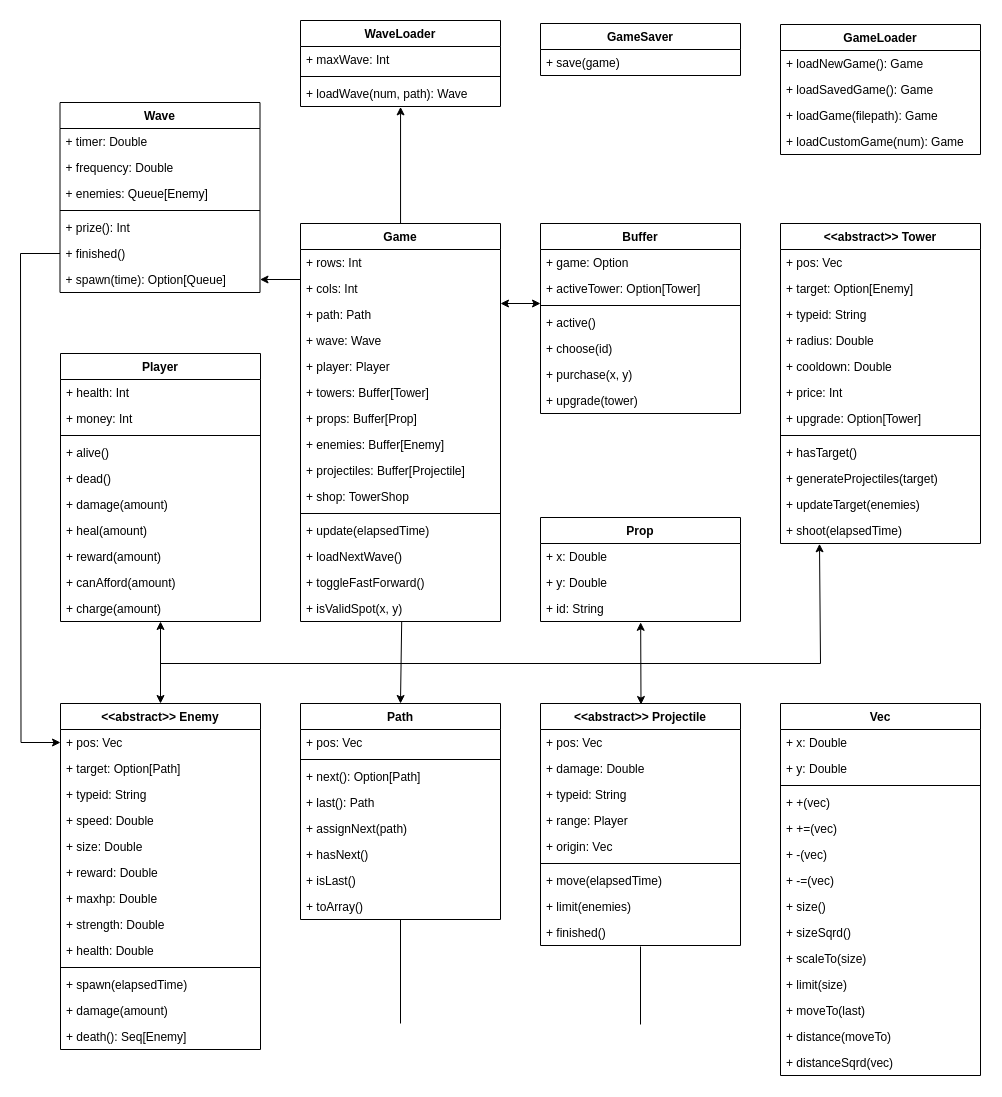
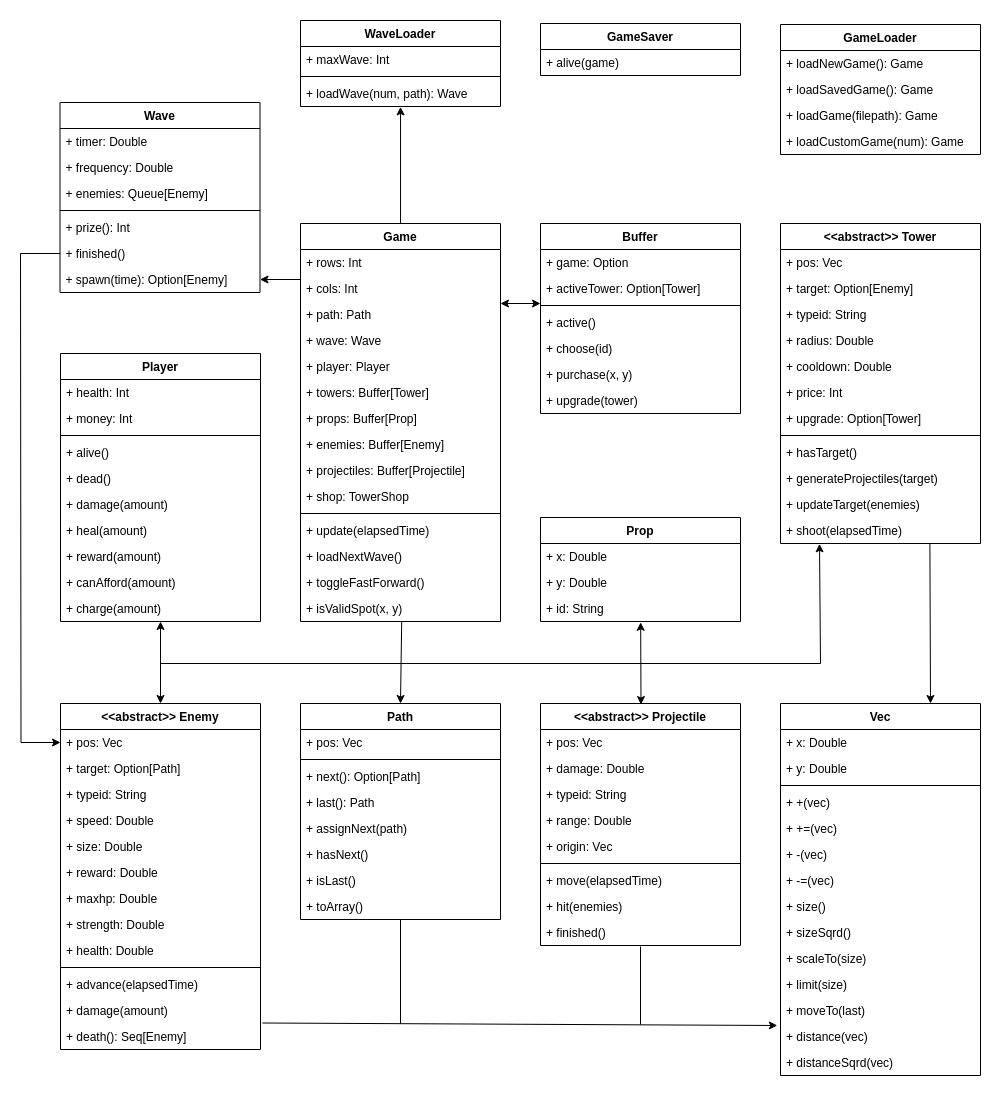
node "+ save(game)": label "+ save(game)" -> "+ alive(game)"
node "+ spawn(time): Option[Queue]": label "+ spawn(time): Option[Queue]" -> "+ spawn(time): Option[Enemy]"
edge "+ shoot(elapsedTime)" -> "Vec": added
node "+ range: Player": label "+ range: Player" -> "+ range: Double"
node "+ limit(enemies)": label "+ limit(enemies)" -> "+ hit(enemies)"
node "+ spawn(elapsedTime)": label "+ spawn(elapsedTime)" -> "+ advance(elapsedTime)"
edge "+ death(): Seq[Enemy]" -> "+ moveTo(last)": added
node "+ distance(moveTo)": label "+ distance(moveTo)" -> "+ distance(vec)"
